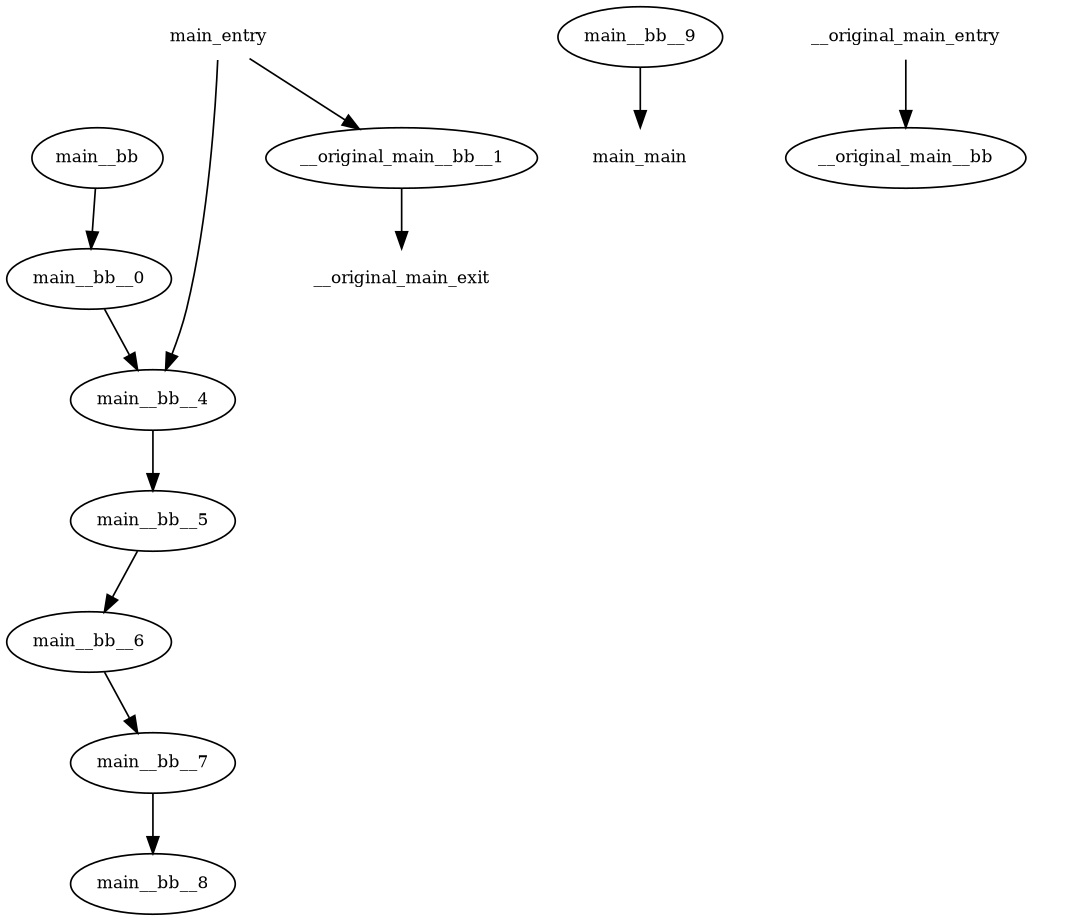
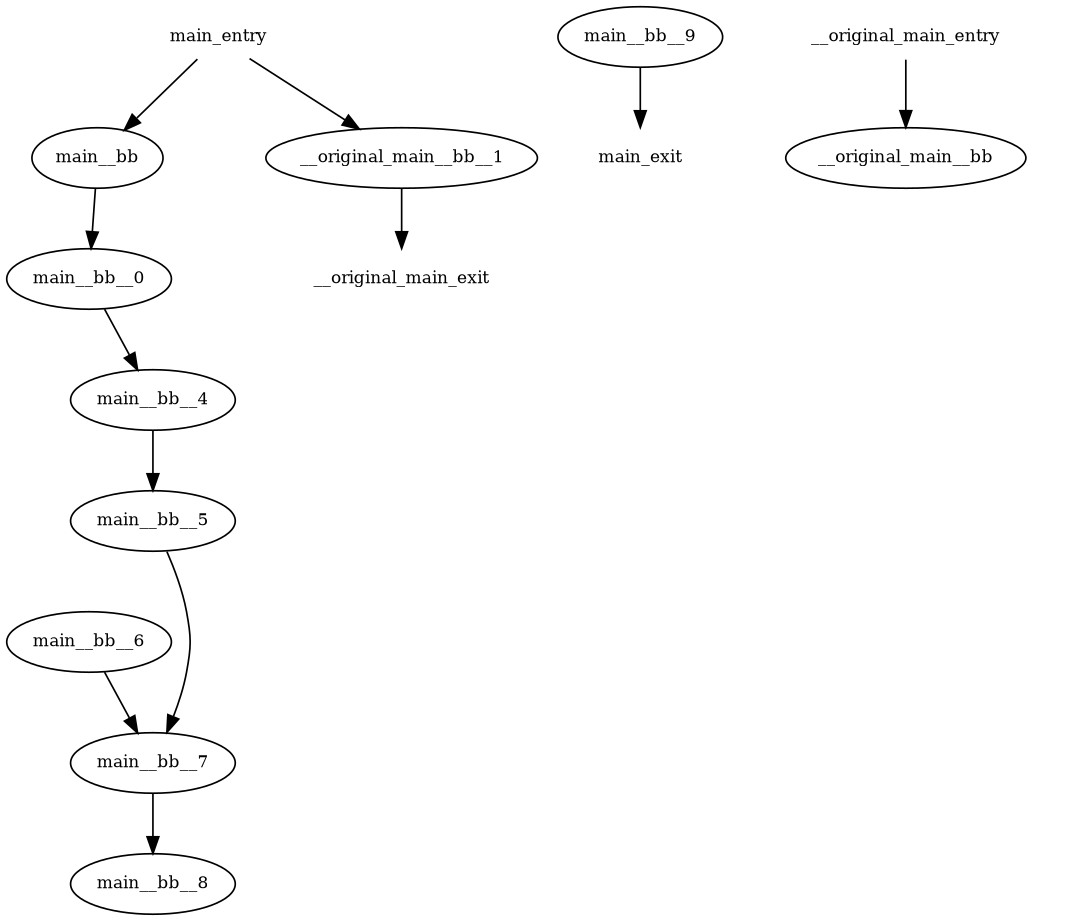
node "main_main": label "main_main" -> "main_exit"
edge "main_entry" -> "main__bb__4": now "main_entry" -> "main__bb"
edge "main__bb__5" -> "main__bb__6": now "main__bb__5" -> "main__bb__7"
